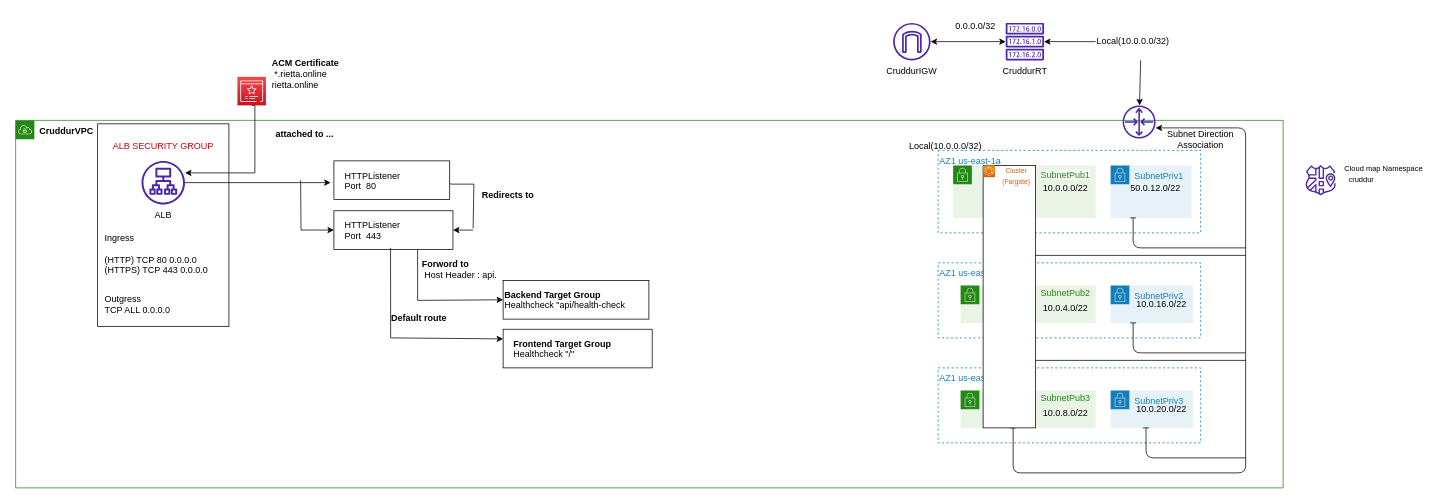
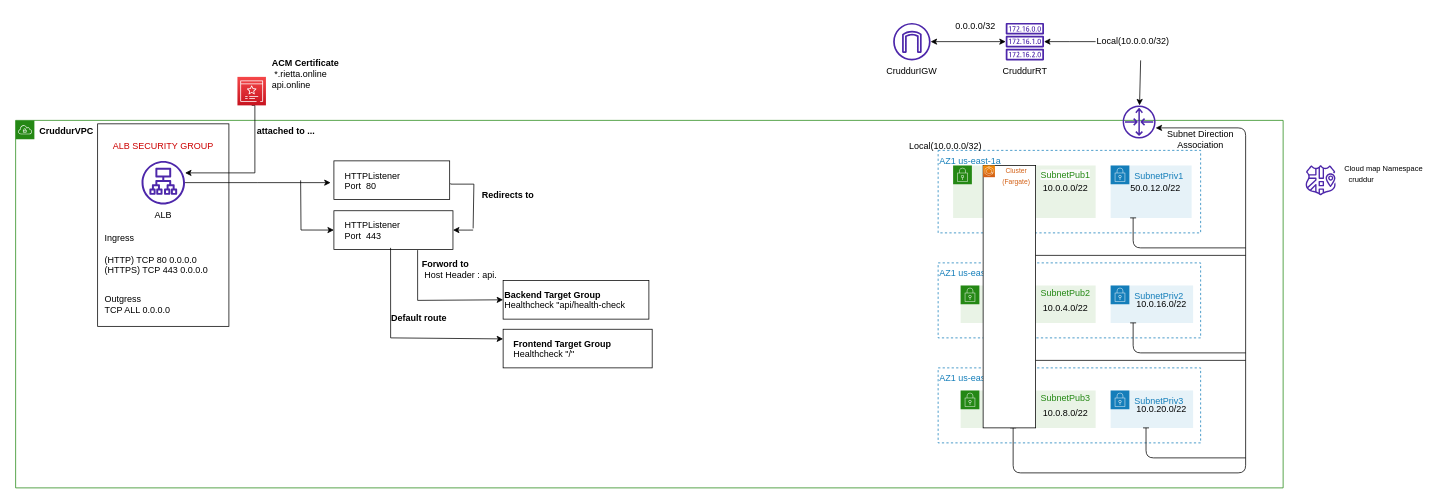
node "ACM Certificate *.rietta.online rietta.online": label "ACM Certificate *.rietta.online rietta.online" -> "ACM Certificate *.rietta.online api.online"
node "attached to ...": moved (308, 139) -> (289, 135)
